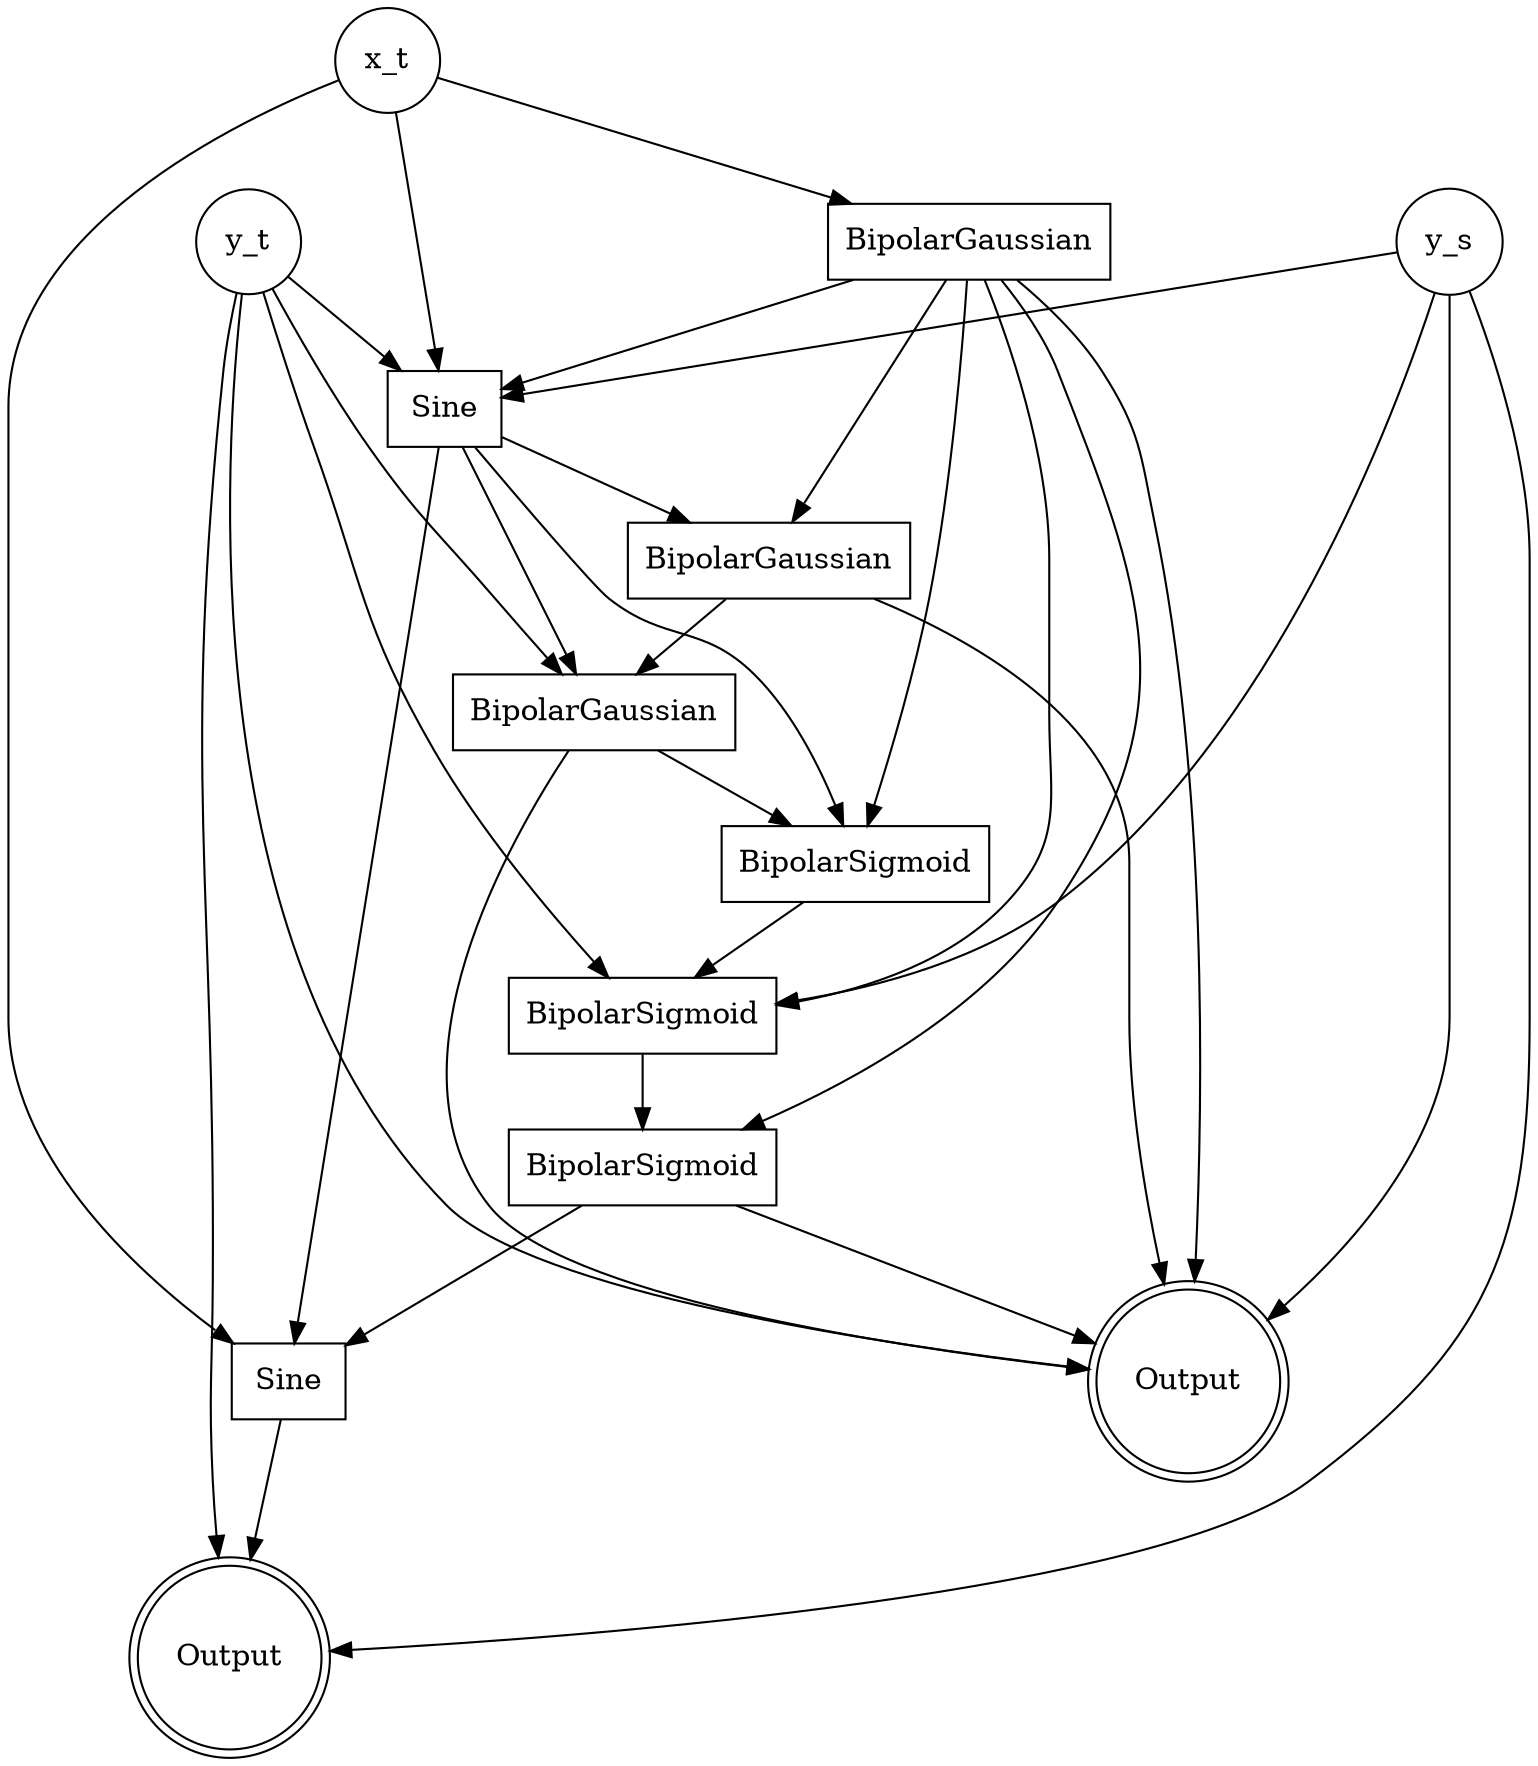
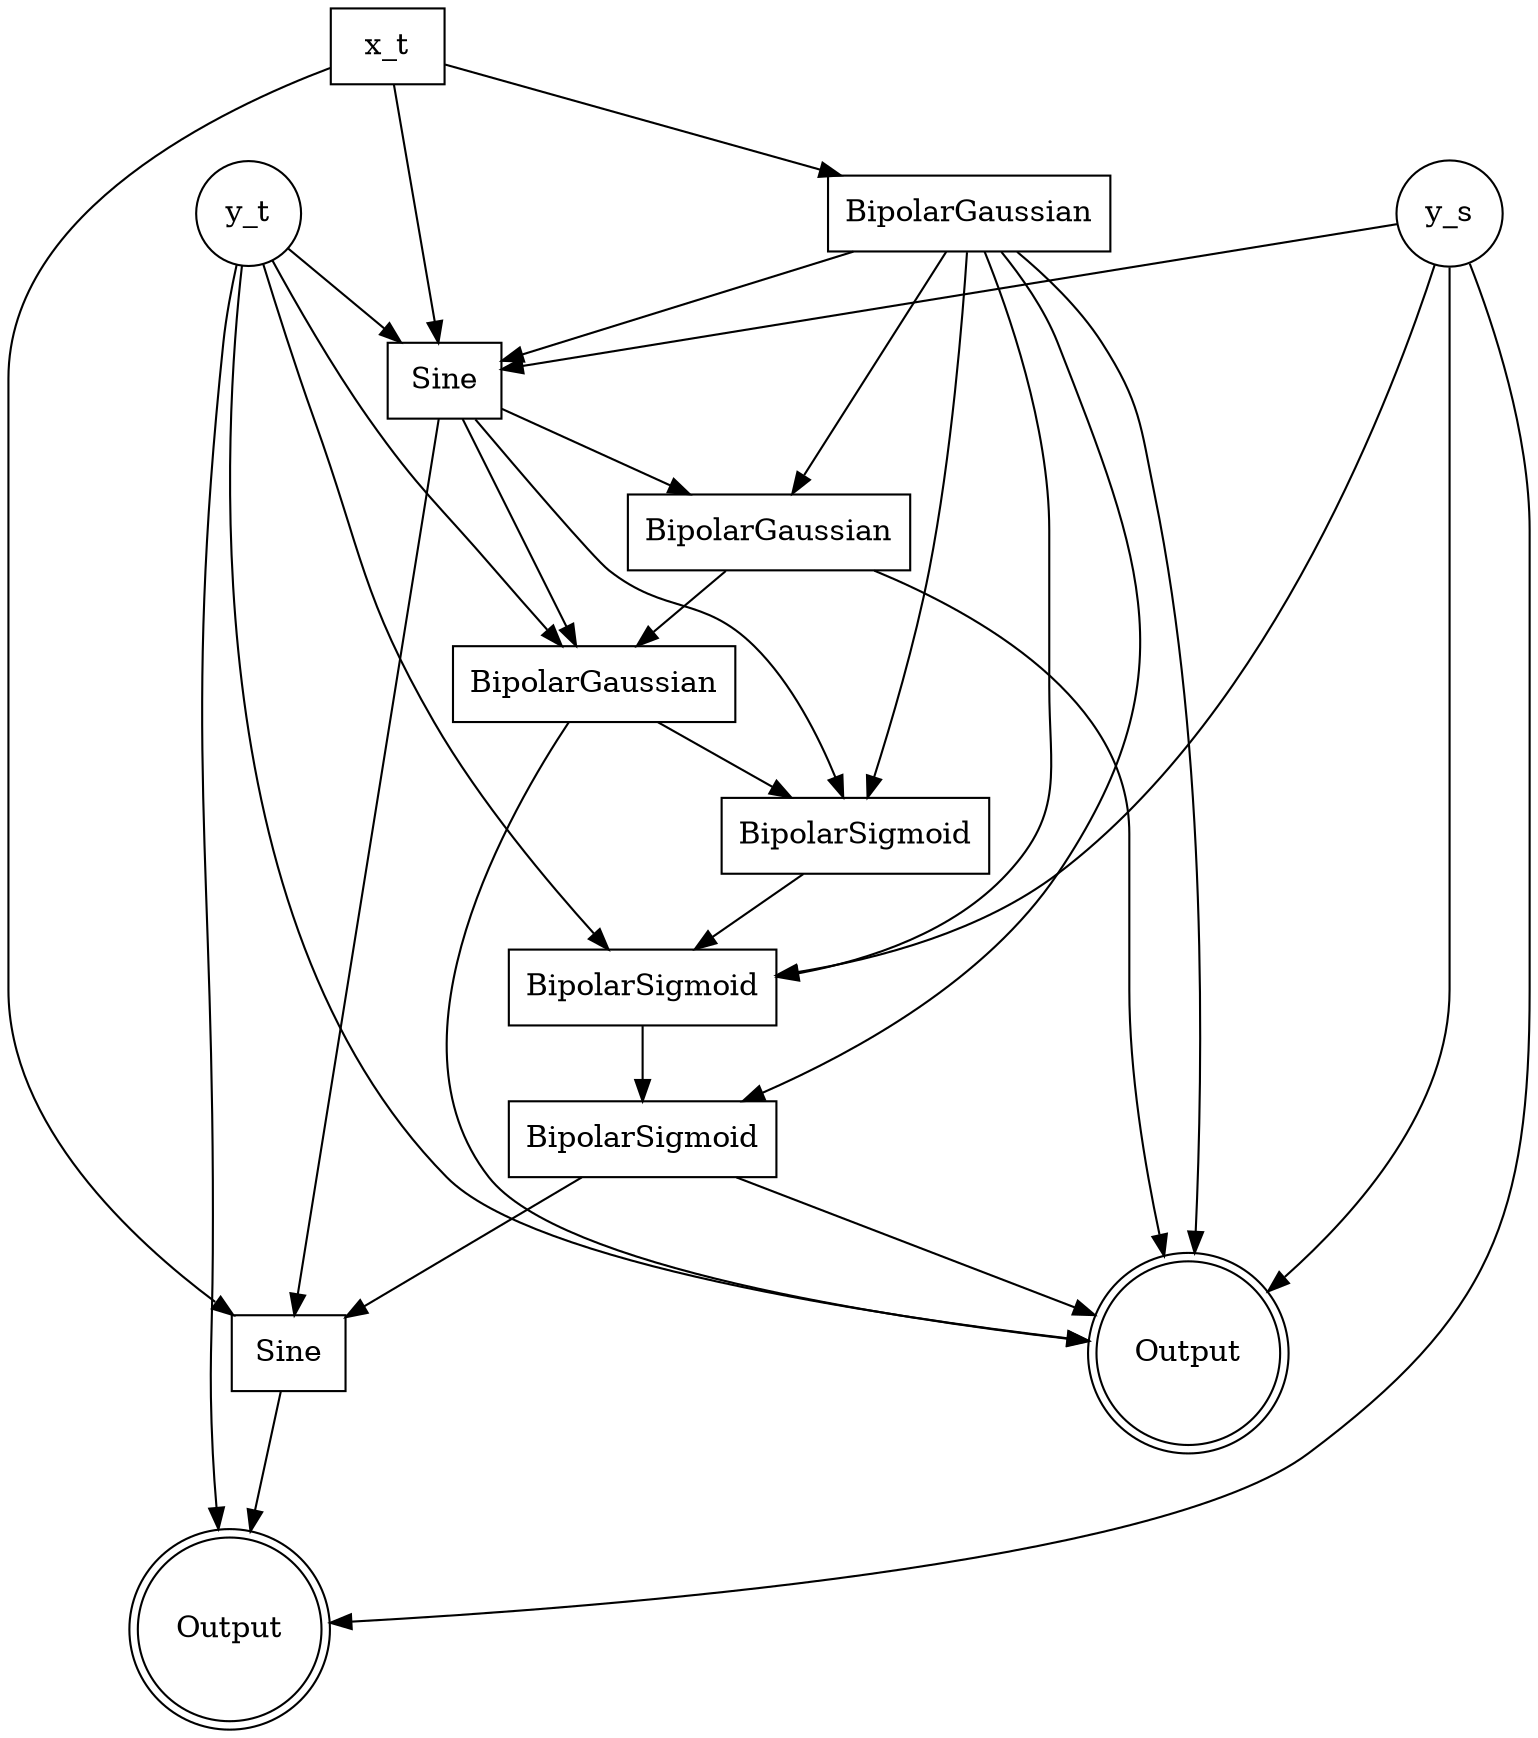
node "x_t": shape circle -> box
